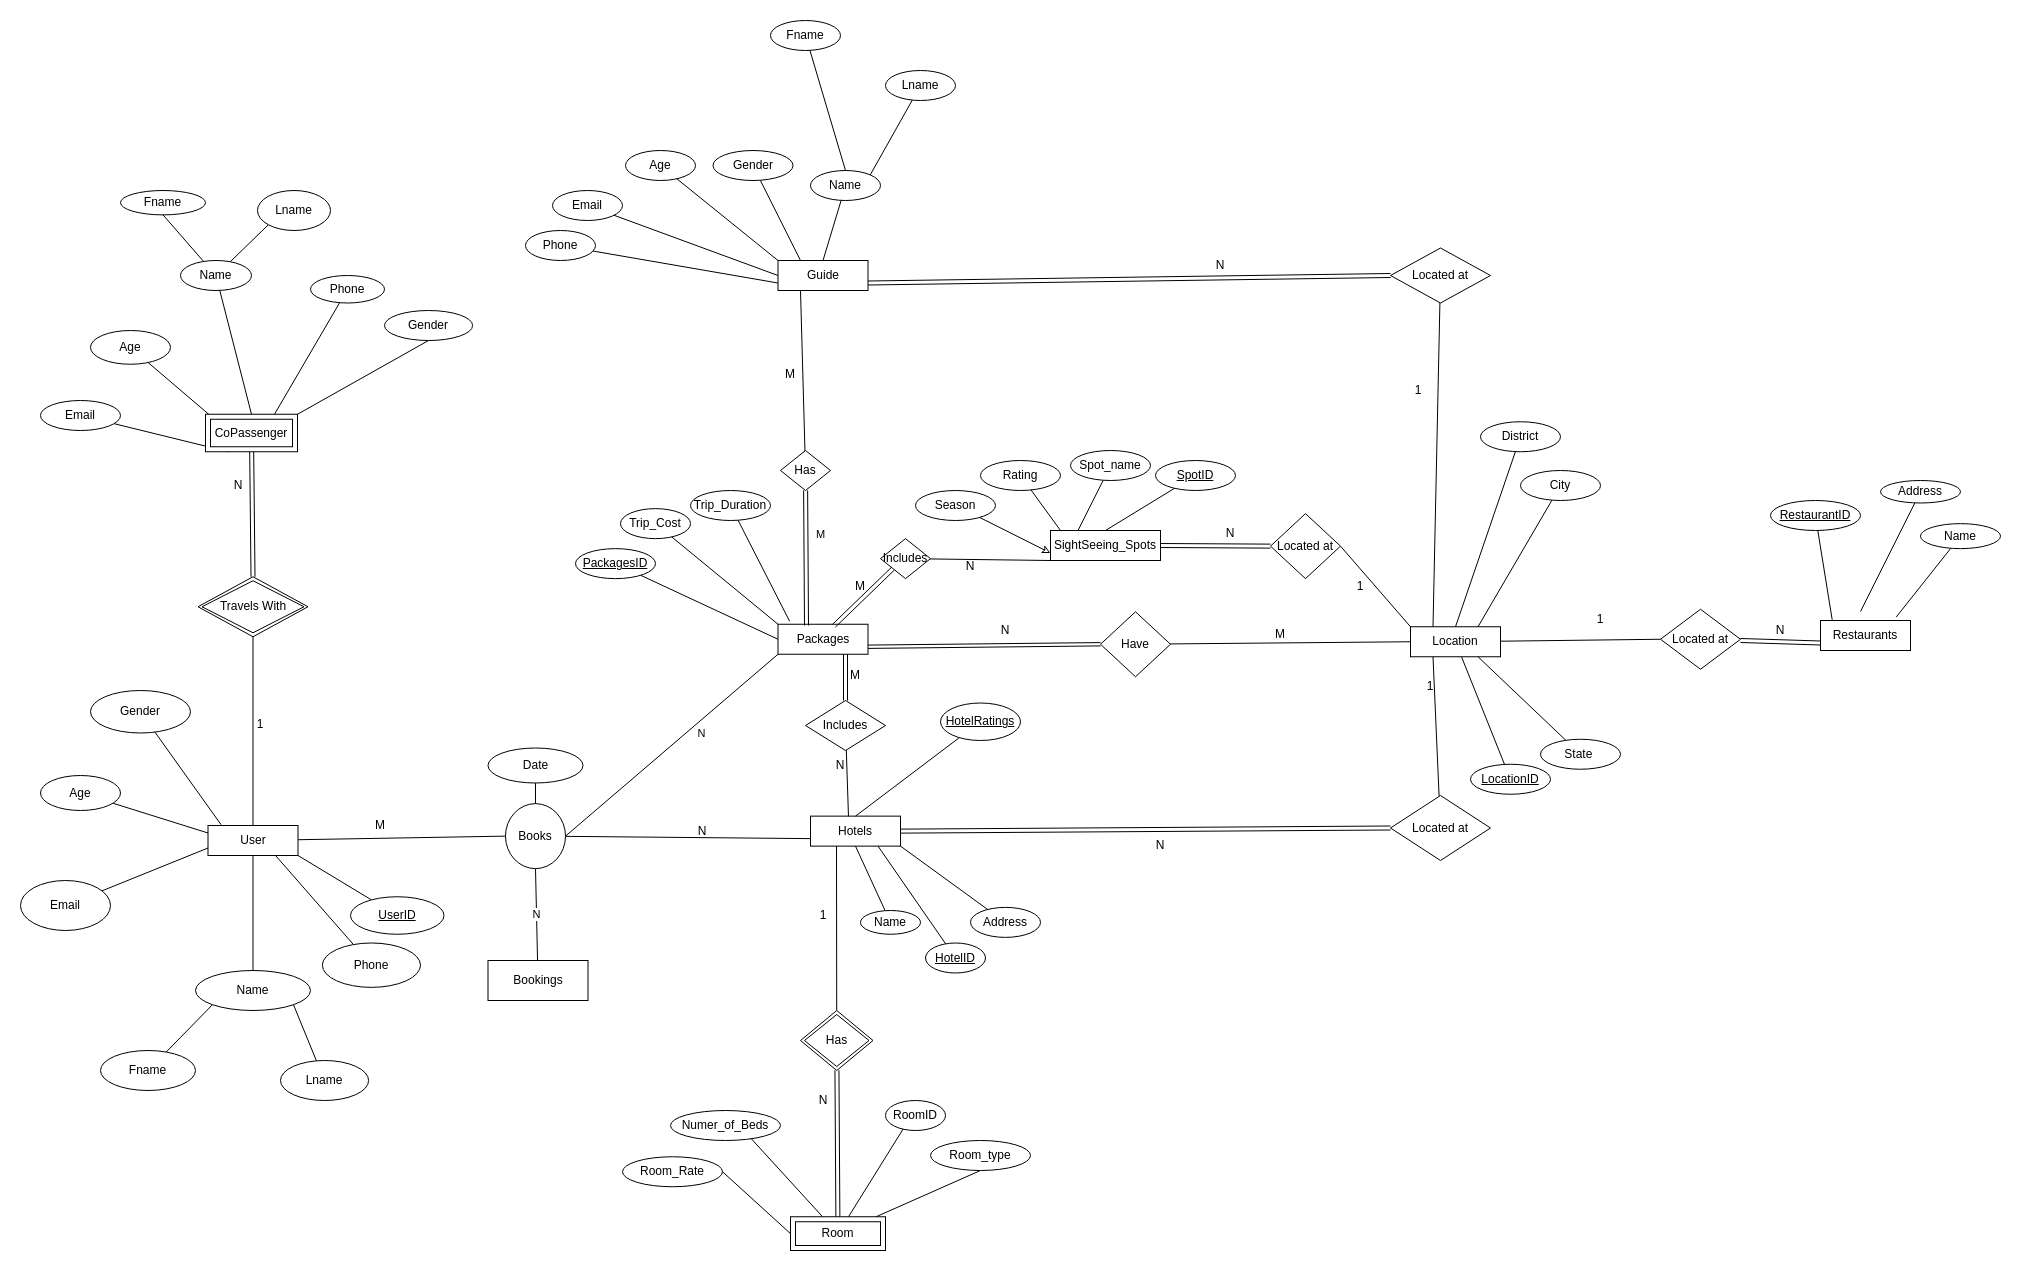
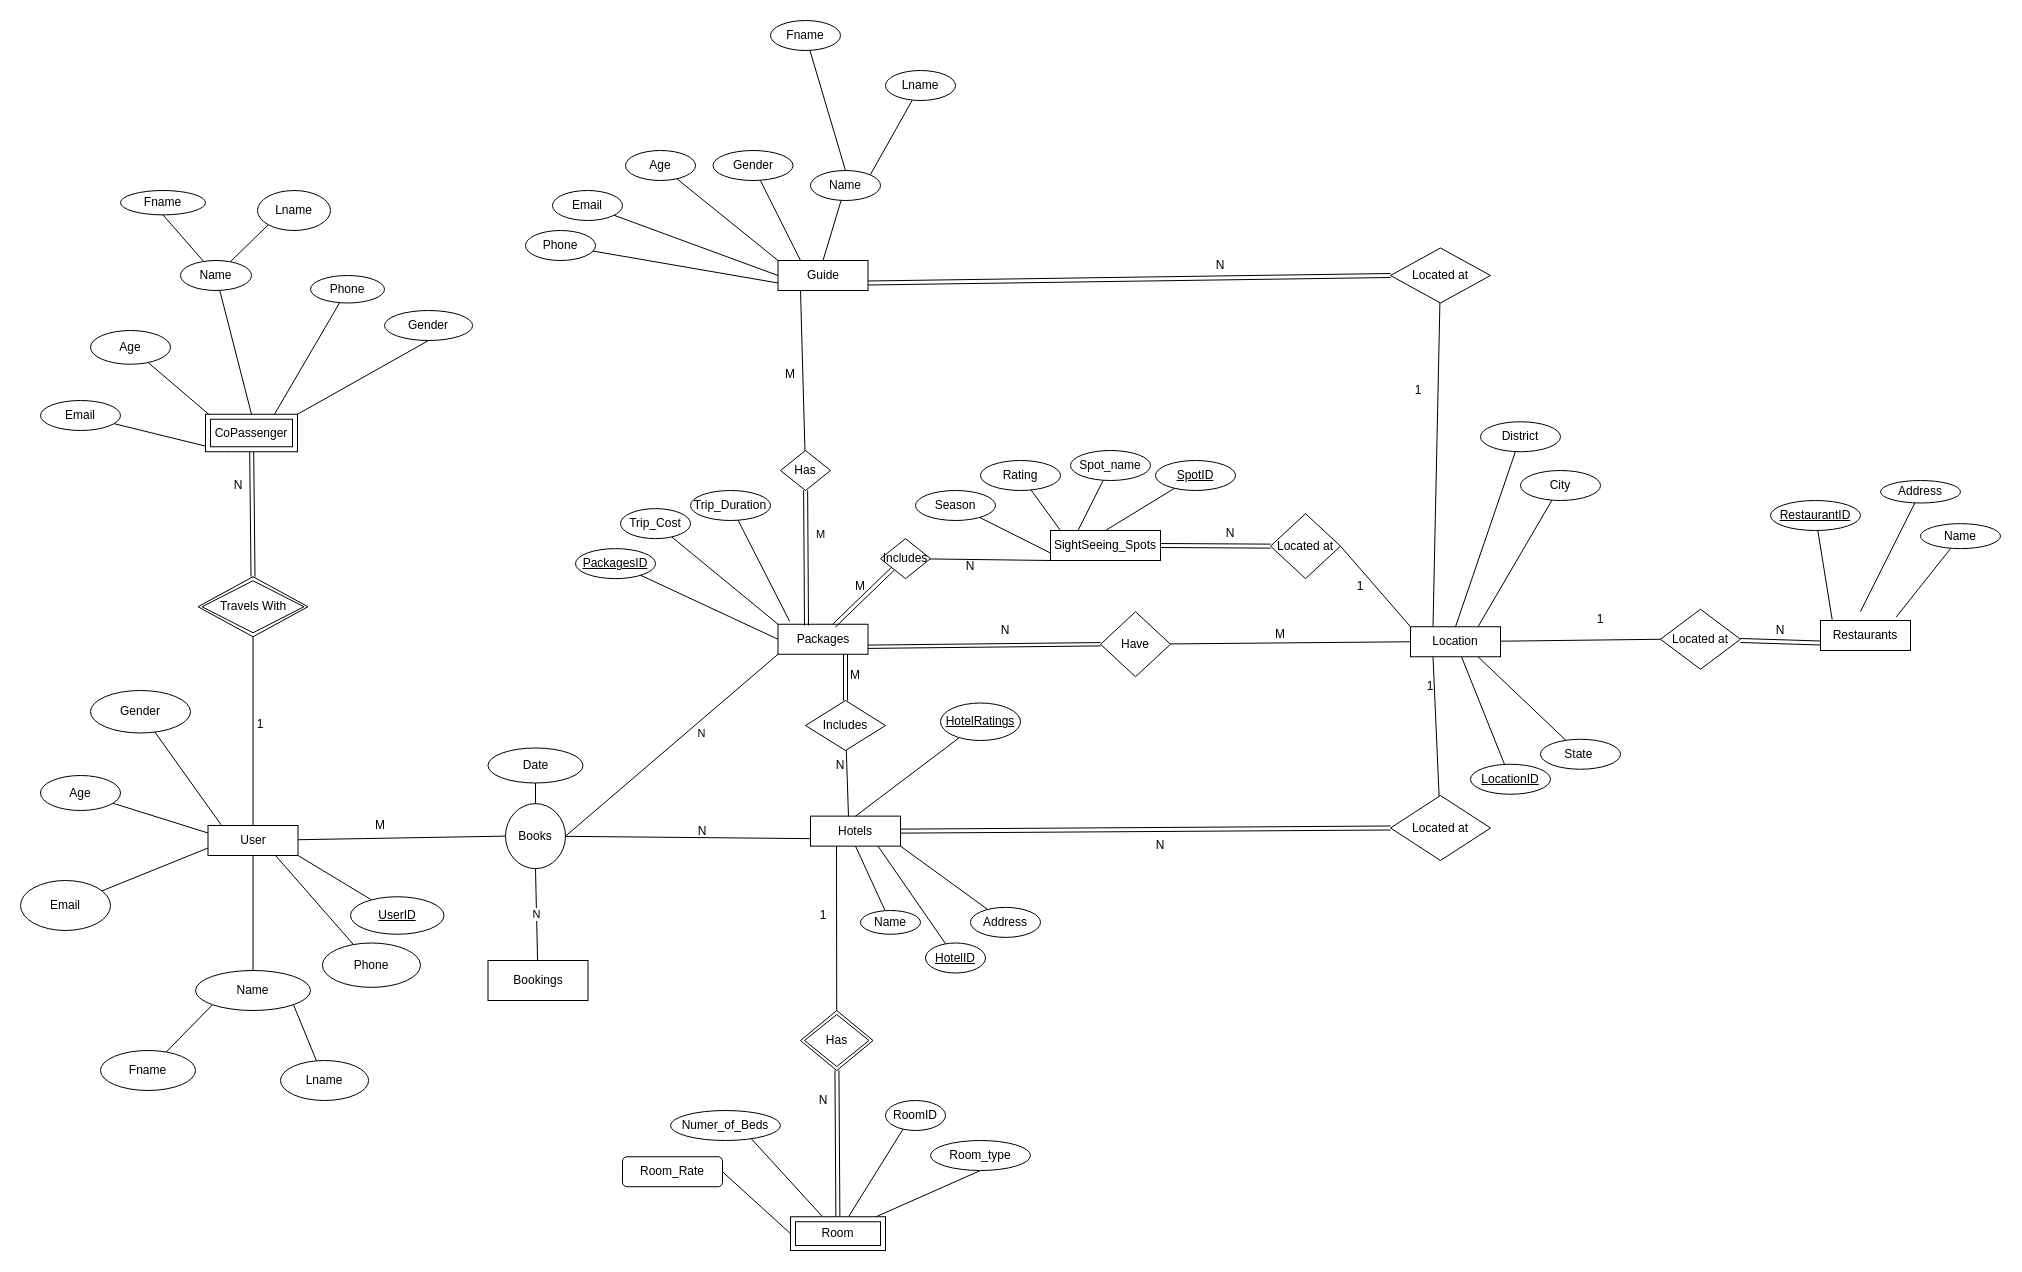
edge "Season" -> "SightSeeing_Spots": arrowhead classic -> none
node "Room_Rate": shape ellipse -> rounded rectangle
